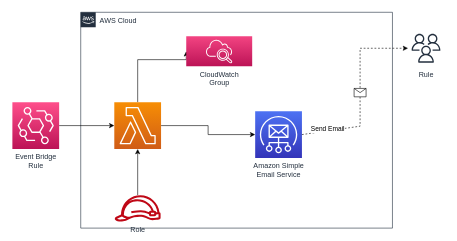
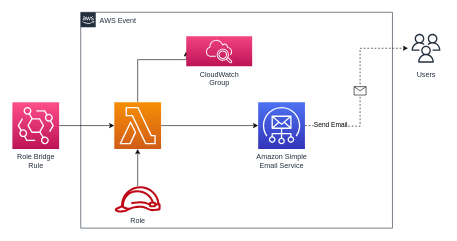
node "AWS Cloud": label "AWS Cloud" -> "AWS Event"
node "Rule": label "Rule" -> "Users"
node "Amazon Simple Email Service": moved (279, 135) -> (282, 126)
node "Event Bridge Rule": label "Event Bridge Rule" -> "Role Bridge Rule"
node "Role": moved (138, 209) -> (138, 200)
